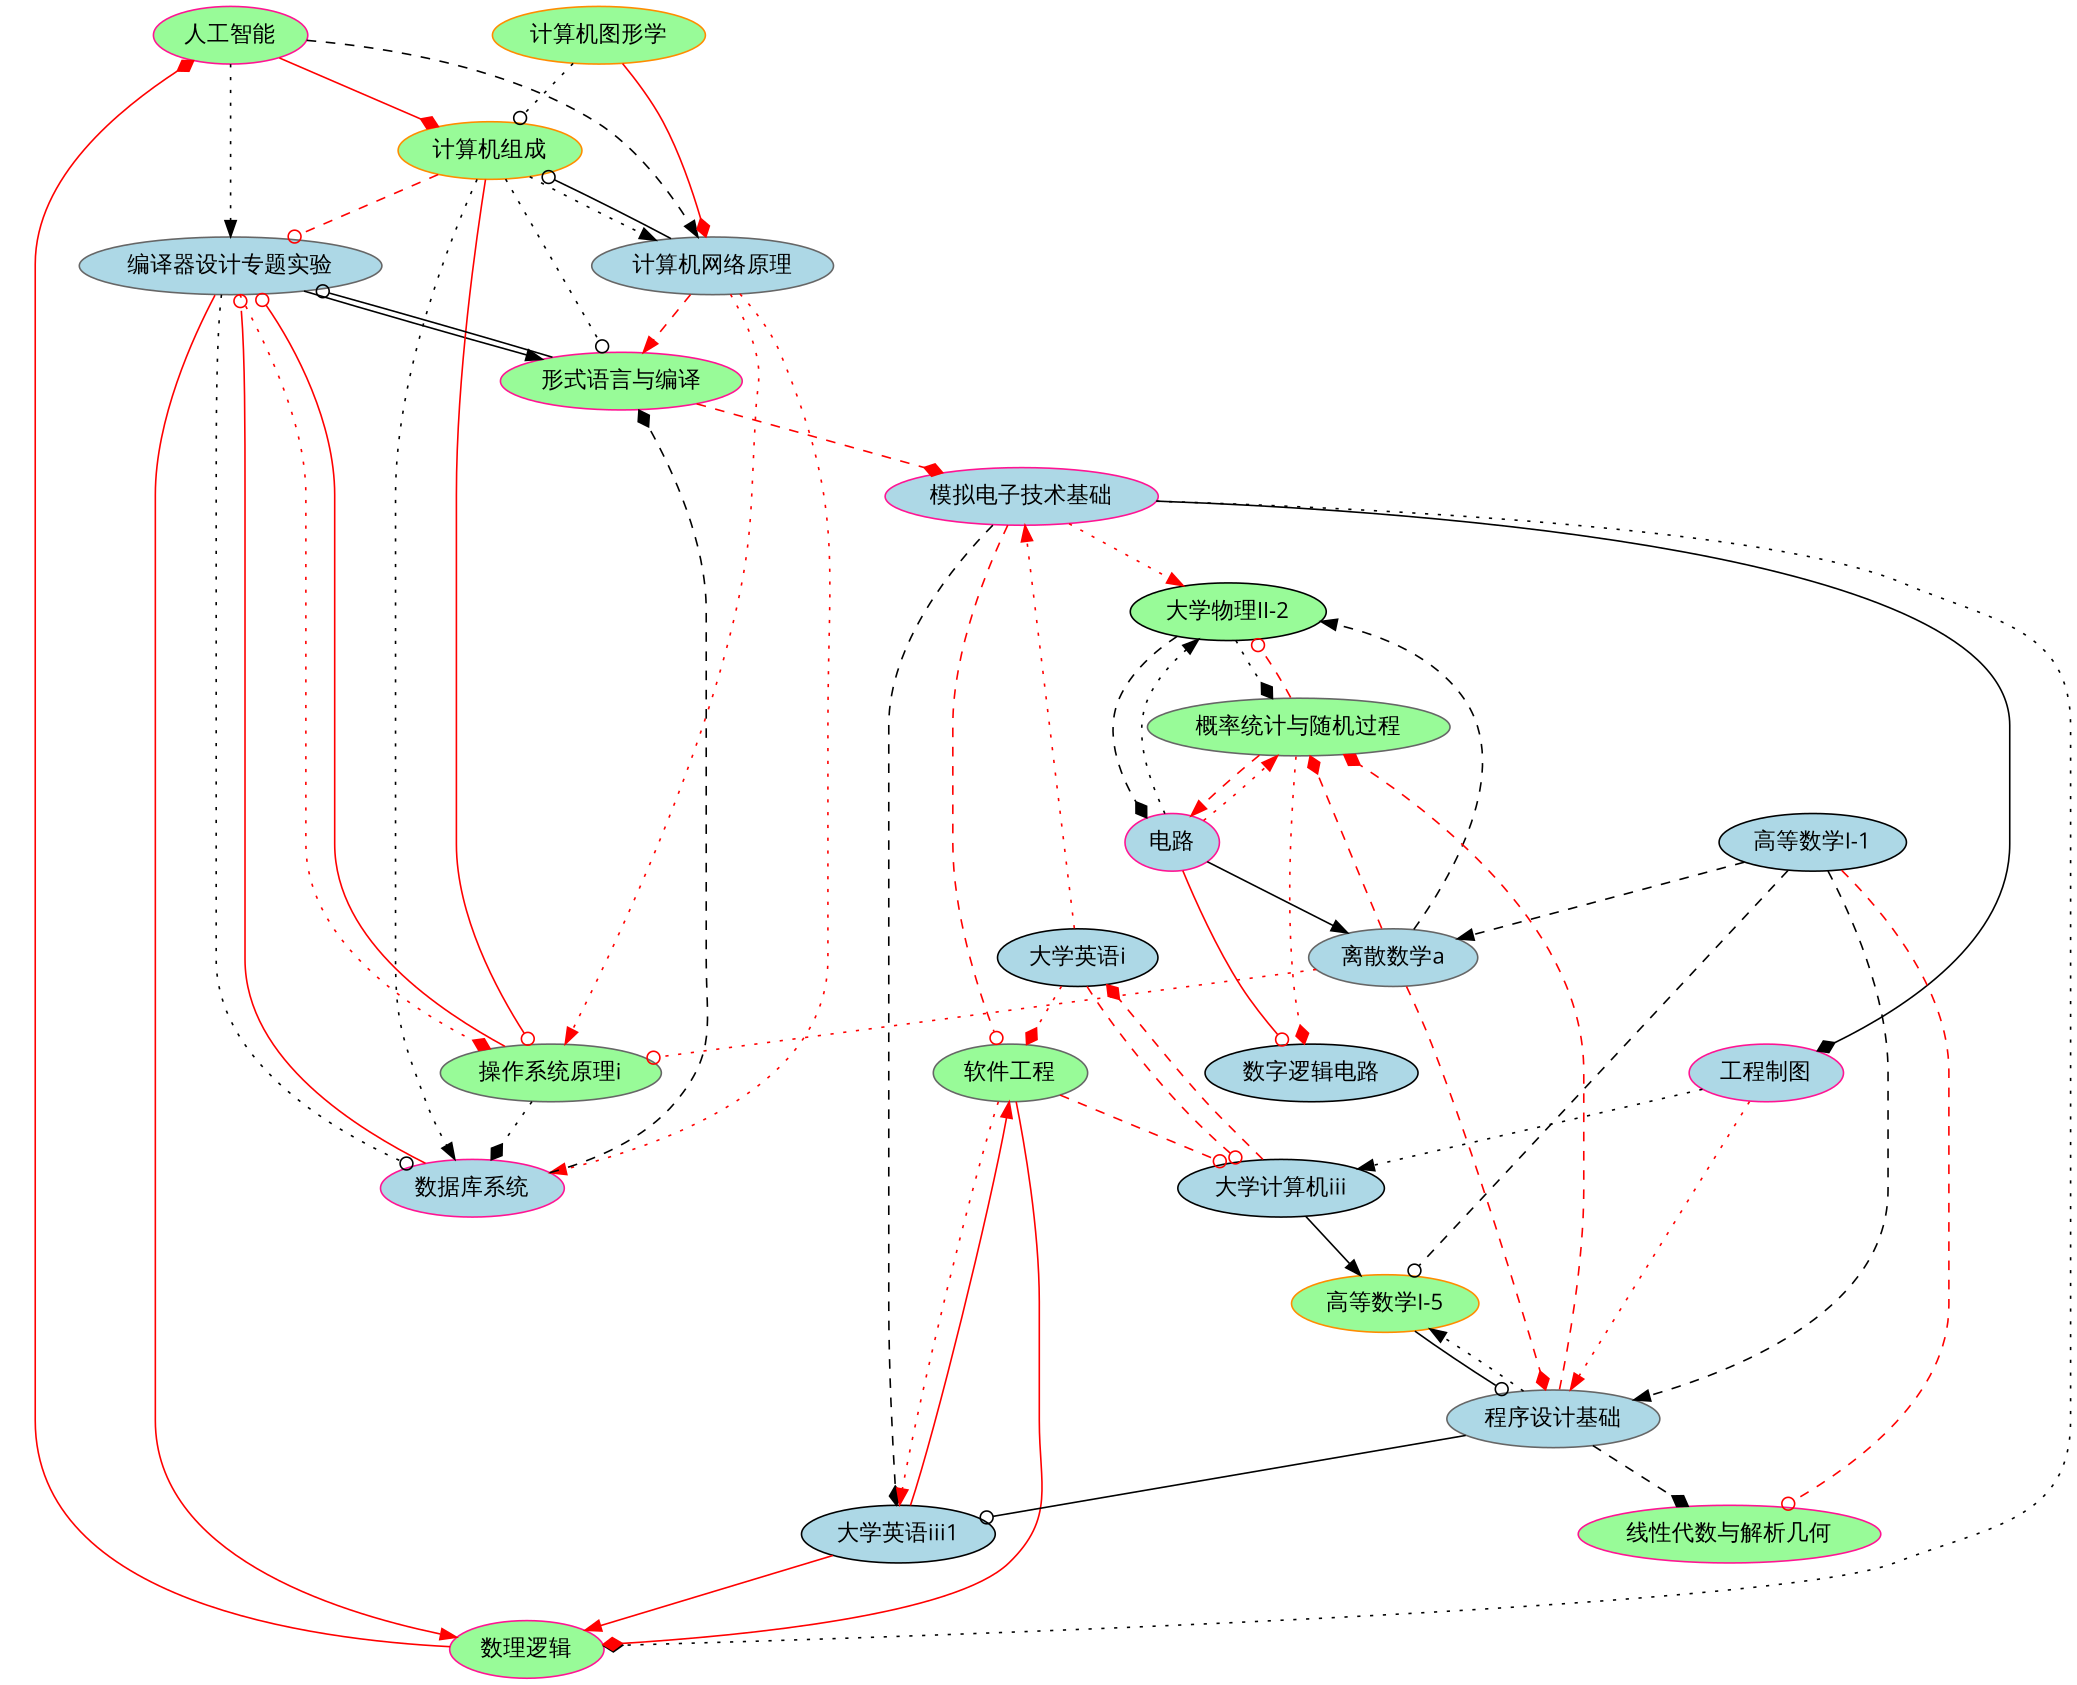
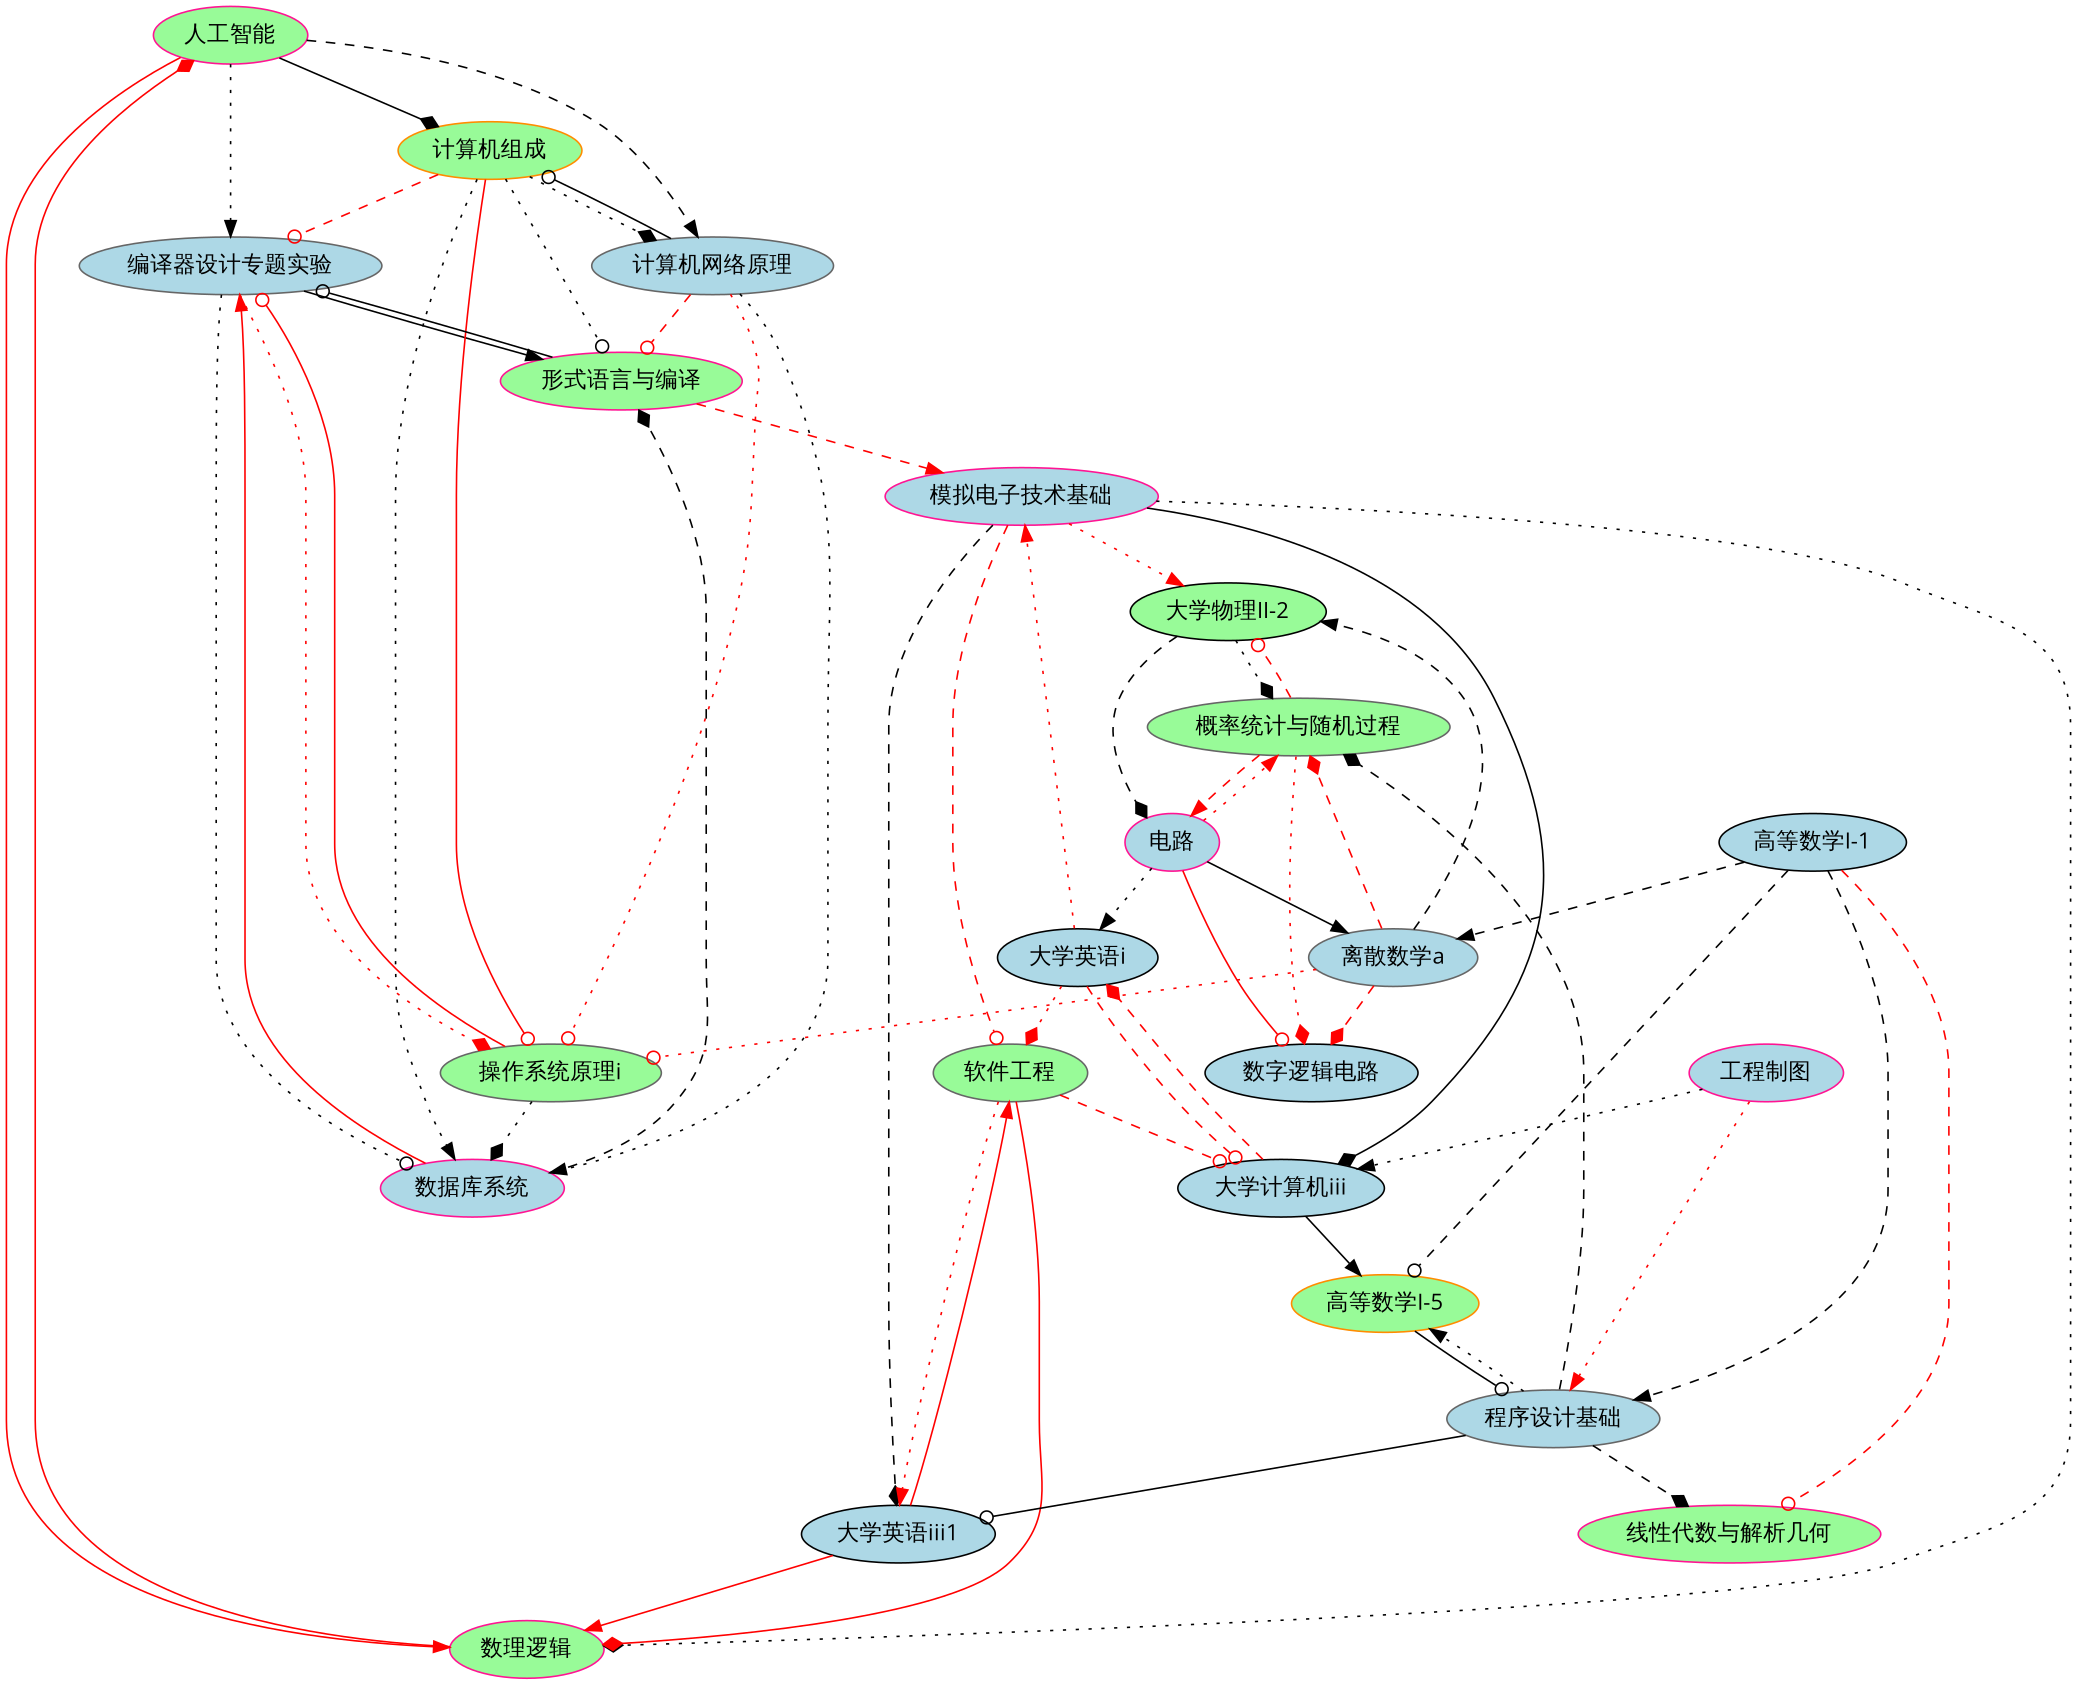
node "计算机图形学": removed
edge "人工智能" -> "计算机组成": color red -> black
edge "计算机组成" -> "计算机网络原理": arrowhead normal -> diamond
edge "计算机网络原理" -> "形式语言与编译": arrowhead normal -> odot
edge "形式语言与编译" -> "模拟电子技术基础": arrowhead diamond -> normal
edge "模拟电子技术基础" -> "工程制图": now "模拟电子技术基础" -> "大学计算机iii"
edge "计算机网络原理" -> "操作系统原理i": arrowhead normal -> odot
edge "电路" -> "大学物理II-2": now "电路" -> "大学英语i"
edge "数据库系统" -> "编译器设计专题实验": arrowhead odot -> normal
edge "计算机网络原理" -> "数据库系统": color red -> black
edge "程序设计基础" -> "概率统计与随机过程": color red -> black
edge "编译器设计专题实验" -> "数理逻辑": now "人工智能" -> "数理逻辑"
edge "离散数学a" -> "程序设计基础": now "离散数学a" -> "数字逻辑电路"
